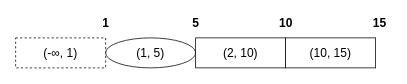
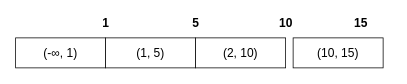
node "15": moved (379, 23) -> (360, 23)
node "(-∞, 1)": style dashed -> solid
node "(1, 5)": shape ellipse -> rectangle
node "(10, 15)": moved (330, 53) -> (338, 53)
